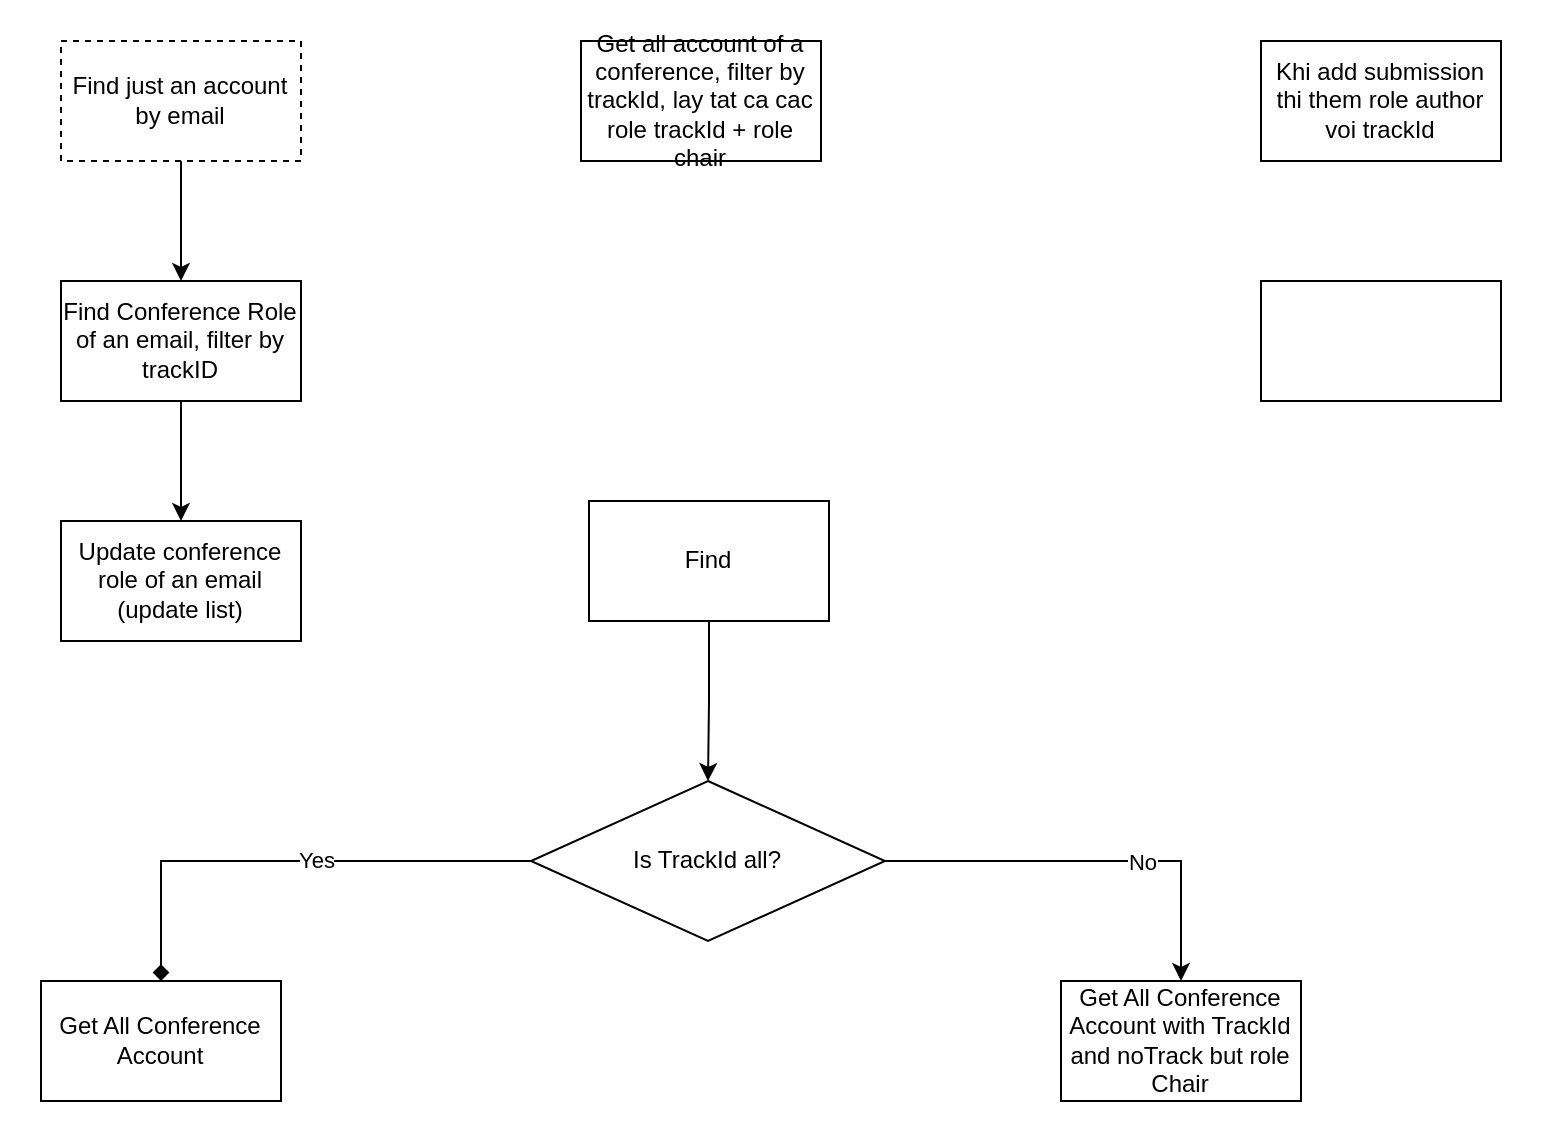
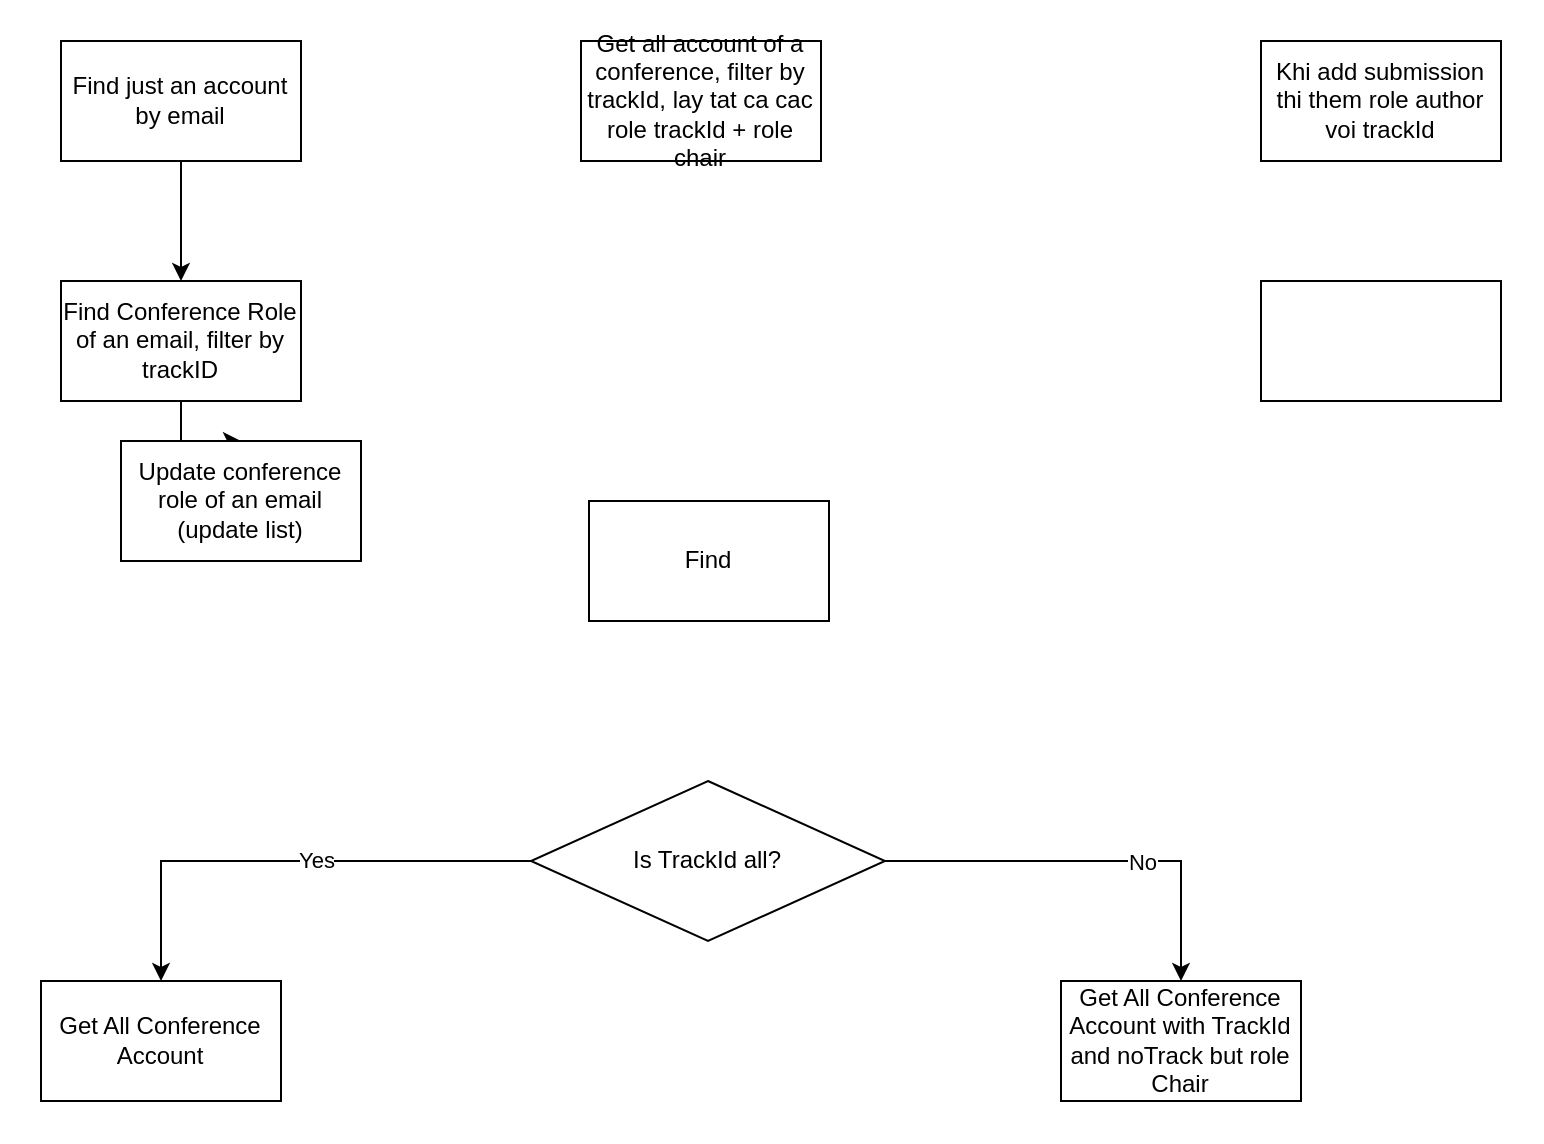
node "Find just an account by email": style dashed -> solid
node "Update conference role of an email (update list)": moved (181, 581) -> (241, 501)
edge "Find" -> "Is TrackId all?": removed
edge "Is TrackId all?" -> "Get All Conference Account": arrowhead diamond -> classic
